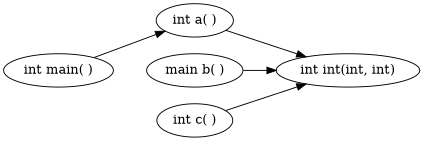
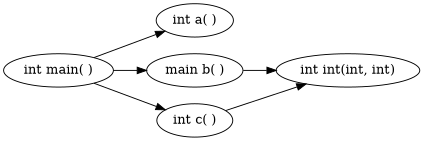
edge "int a( )" -> "int int(int, int)": removed
edge "int main( )" -> "main b( )": added
edge "int main( )" -> "int c( )": added
